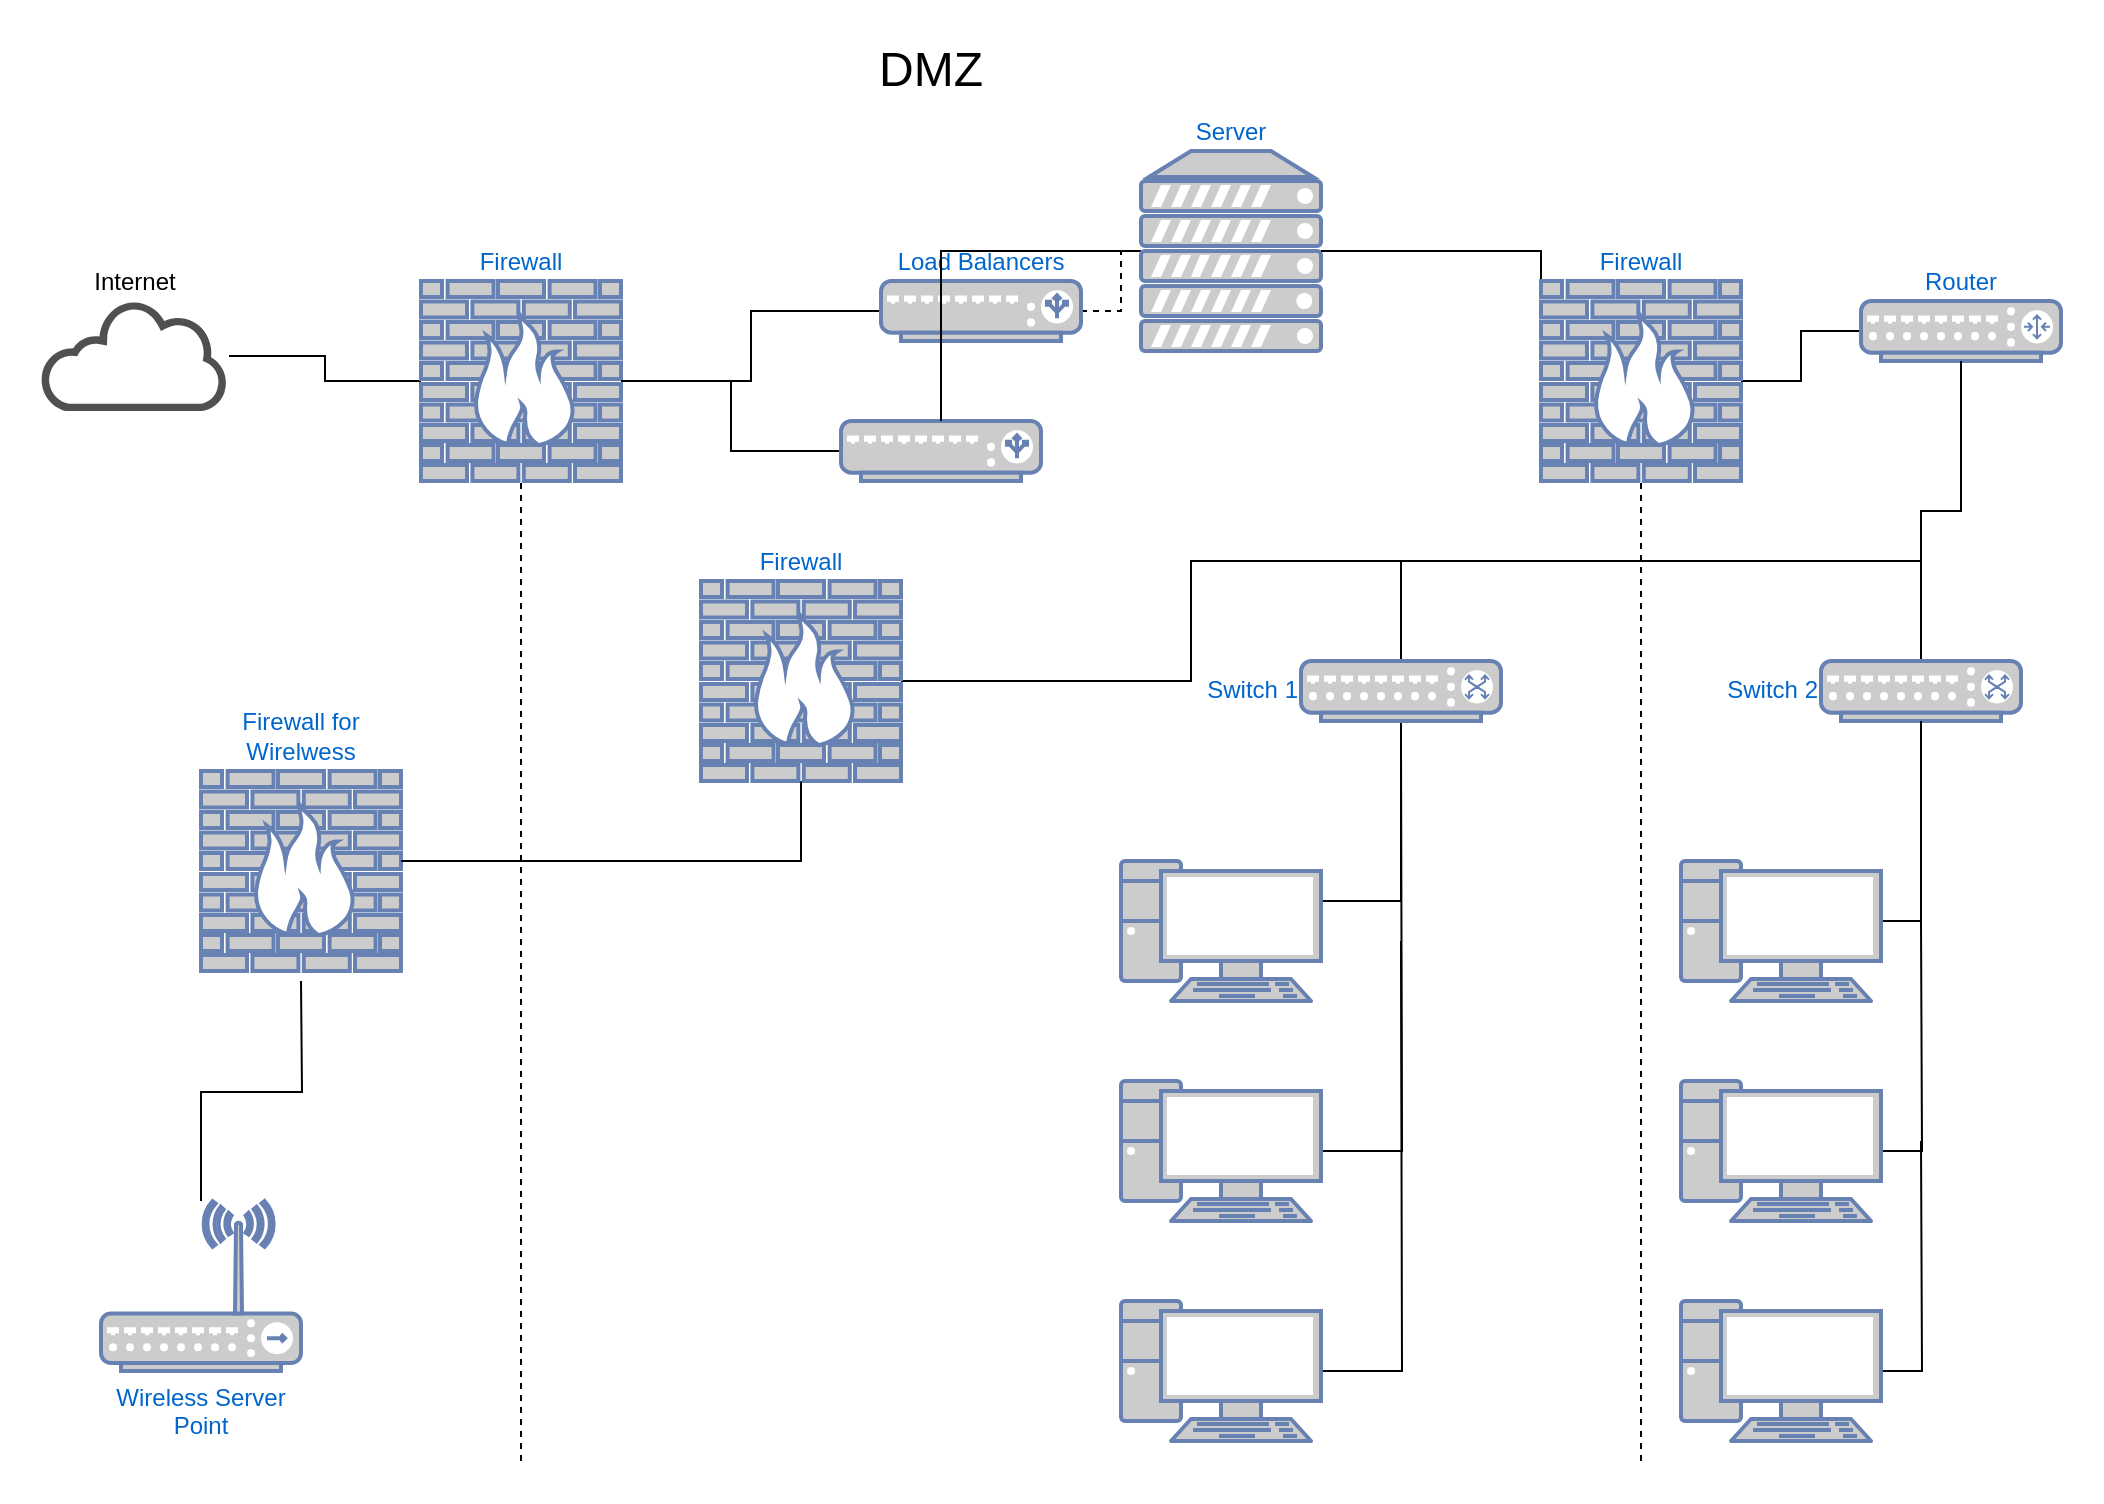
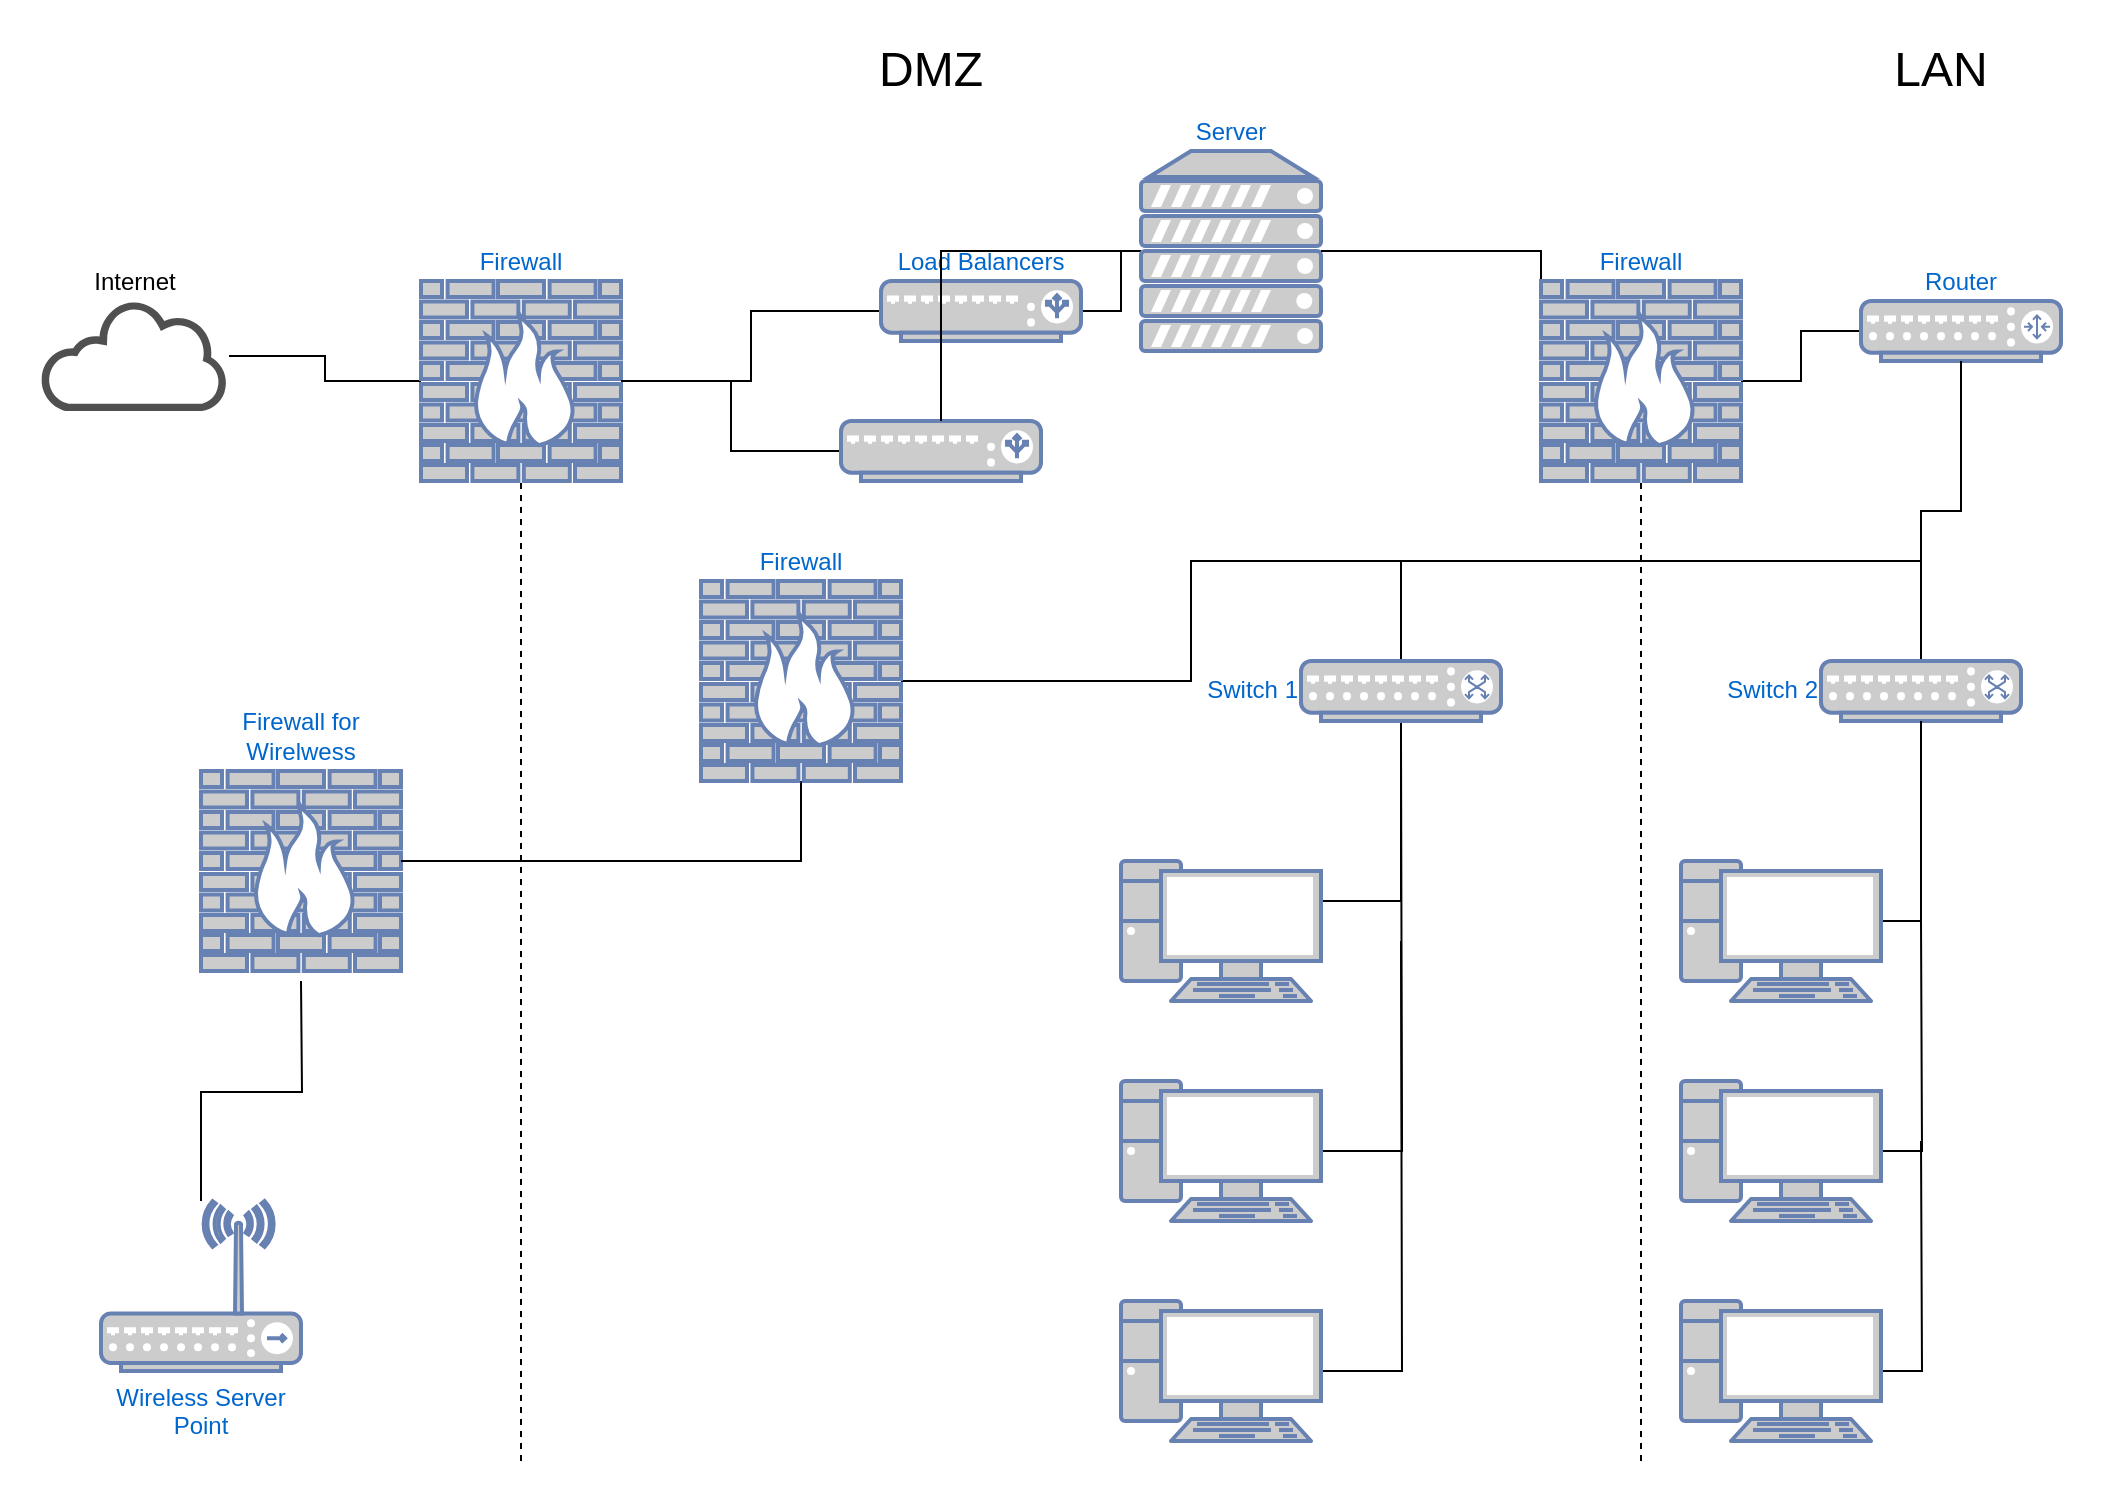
node "LAN": added
edge "Server" -- "Load Balancers": style dashed -> solid
